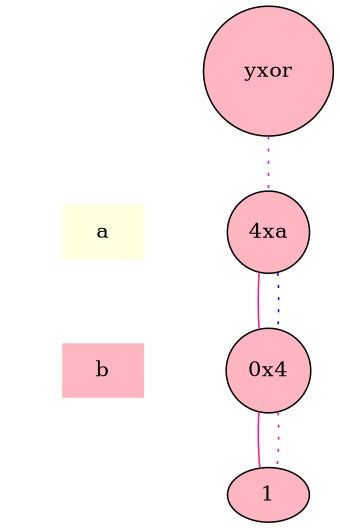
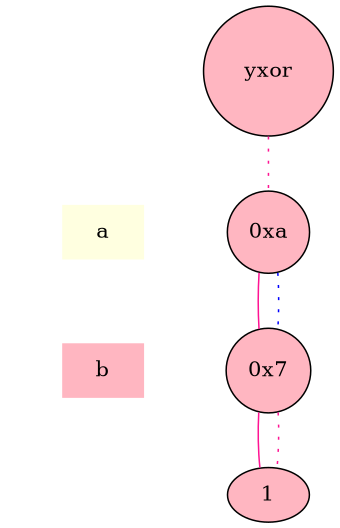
node "4xa": label "4xa" -> "0xa"
node "0x4": label "0x4" -> "0x7"
